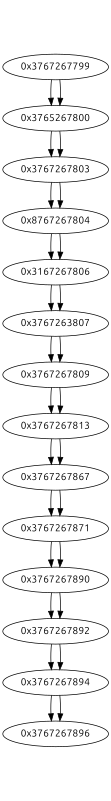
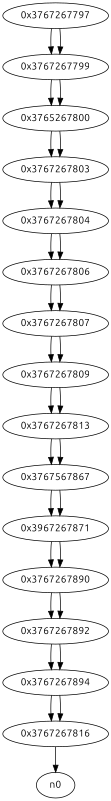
node "0x3767267797": added
node "0x8767267804": label "0x8767267804" -> "0x3767267804"
node "0x3167267806": label "0x3167267806" -> "0x3767267806"
node "0x3767263807": label "0x3767263807" -> "0x3767267807"
node "0x3767267867": label "0x3767267867" -> "0x3767567867"
node "0x3767267871": label "0x3767267871" -> "0x3967267871"
node "0x3767267896": label "0x3767267896" -> "0x3767267816"
node "n0": added
